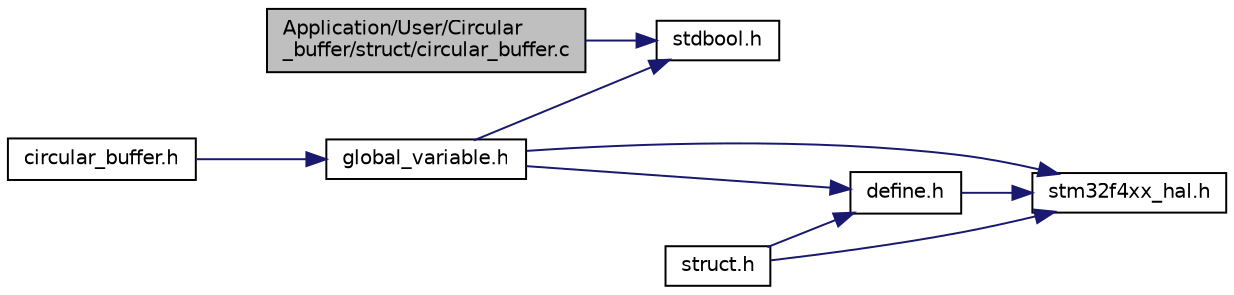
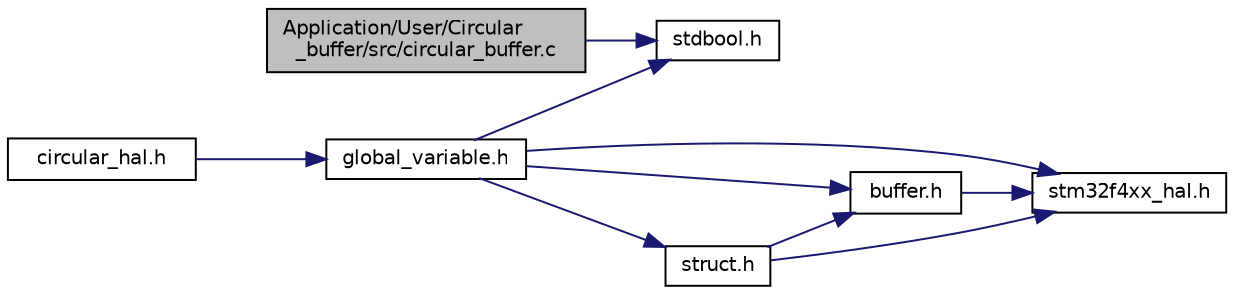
node "Application/User/Circular _buffer/struct/circular_buffer.c": label "Application/User/Circular _buffer/struct/circular_buffer.c" -> "Application/User/Circular _buffer/src/circular_buffer.c"
node "circular_buffer.h": label "circular_buffer.h" -> "circular_hal.h"
node "define.h": label "define.h" -> "buffer.h"
edge "global_variable.h" -> "struct.h": added
